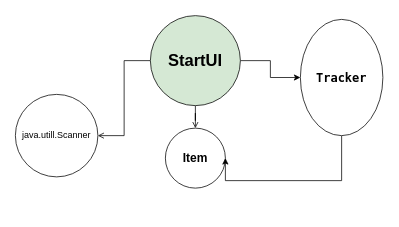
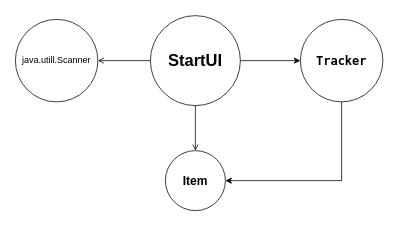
node "StartUI": fillcolor #d5e8d4 -> #ffffff
node "Tracker": size 83x116 -> 83x83
node "java.utill.Scanner": moved (57, 135) -> (57, 60)
node "Item": moved (195, 158) -> (195, 180)
